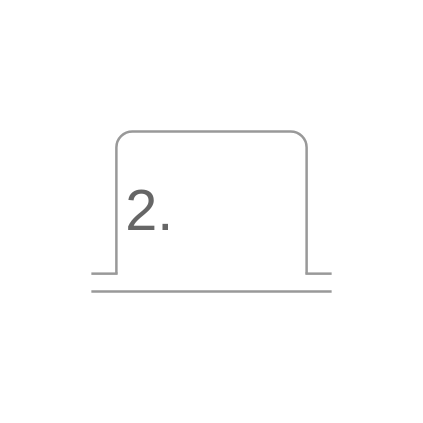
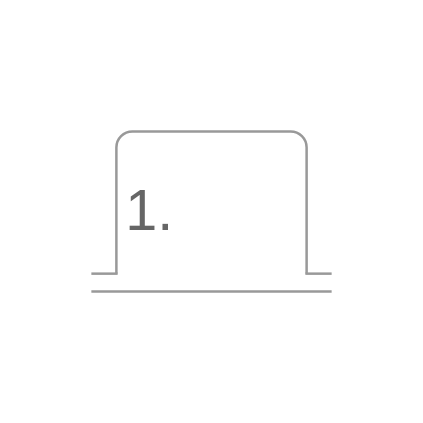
node "2.": label "2." -> "1."
